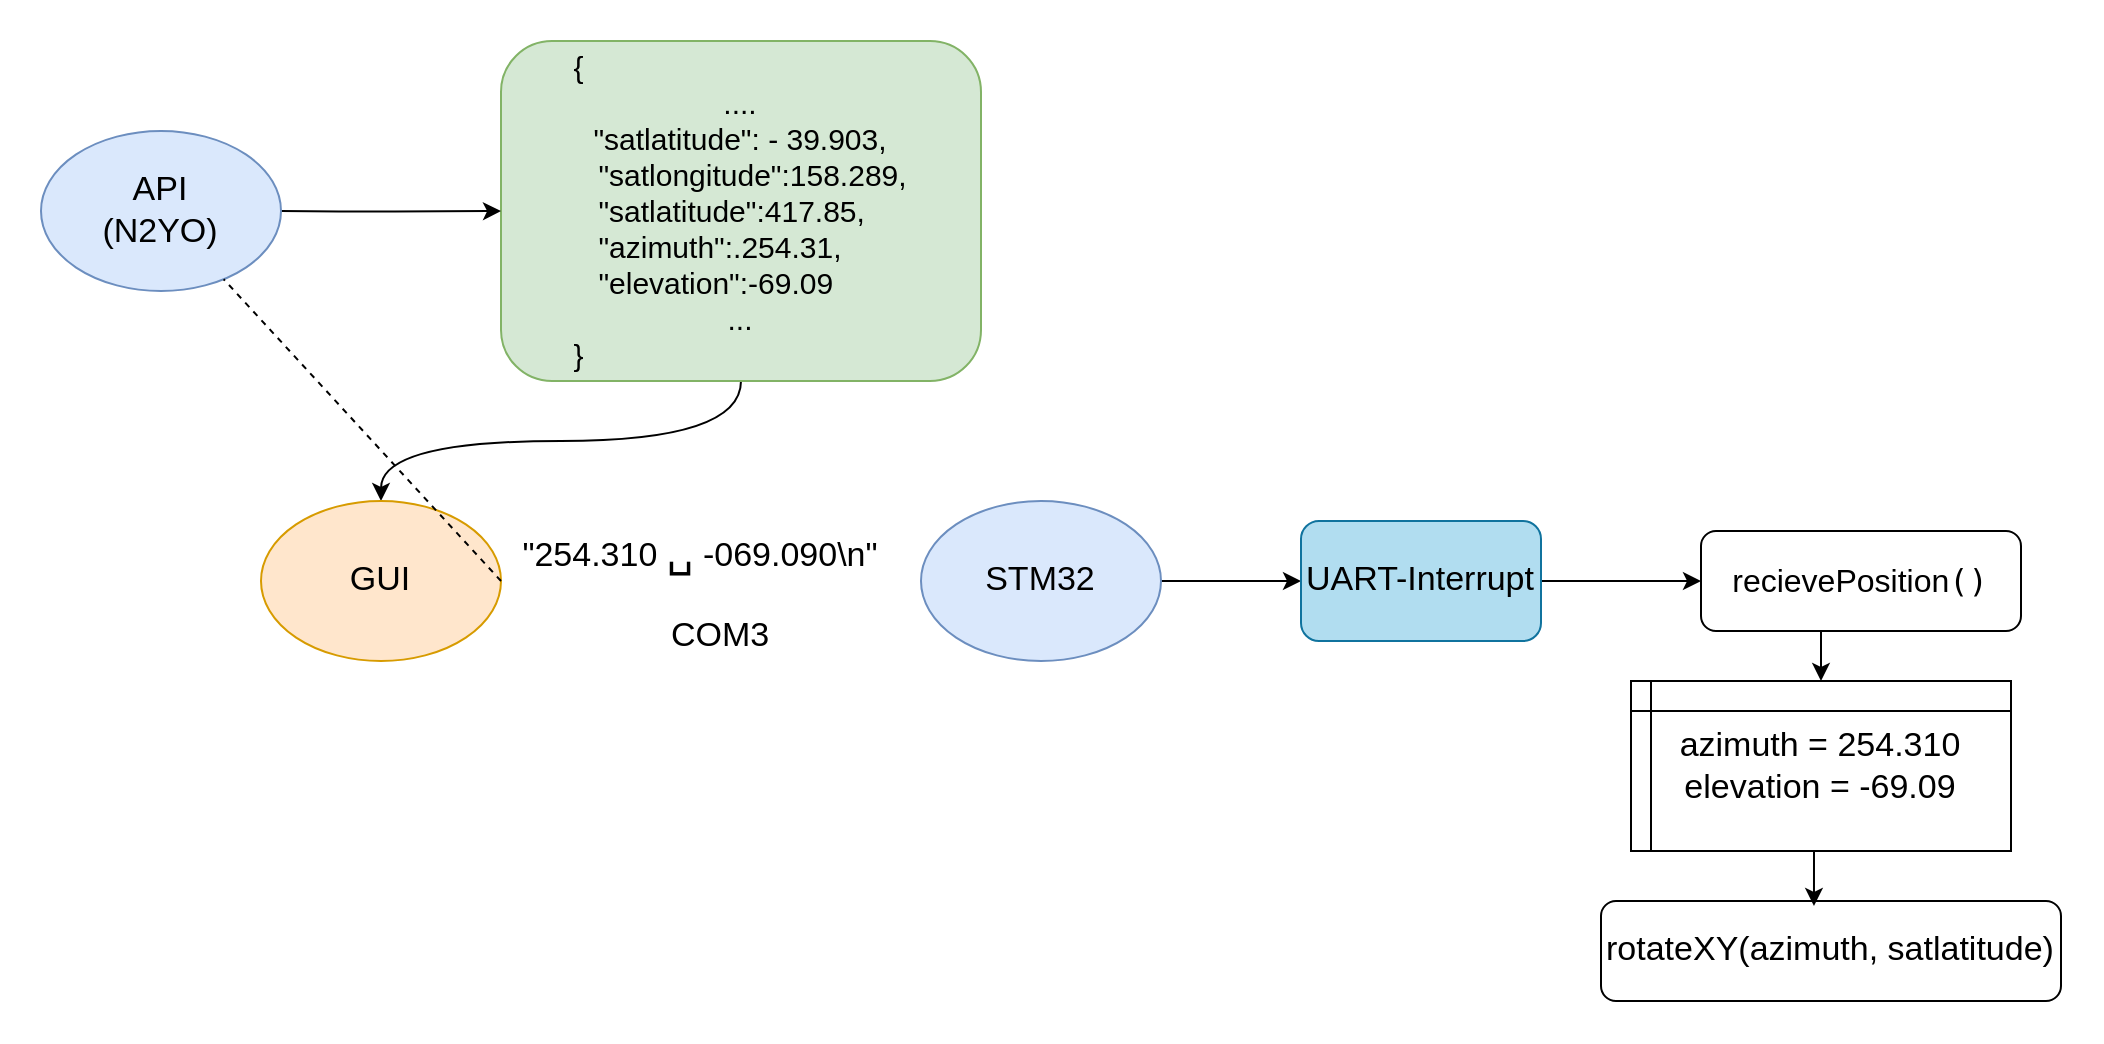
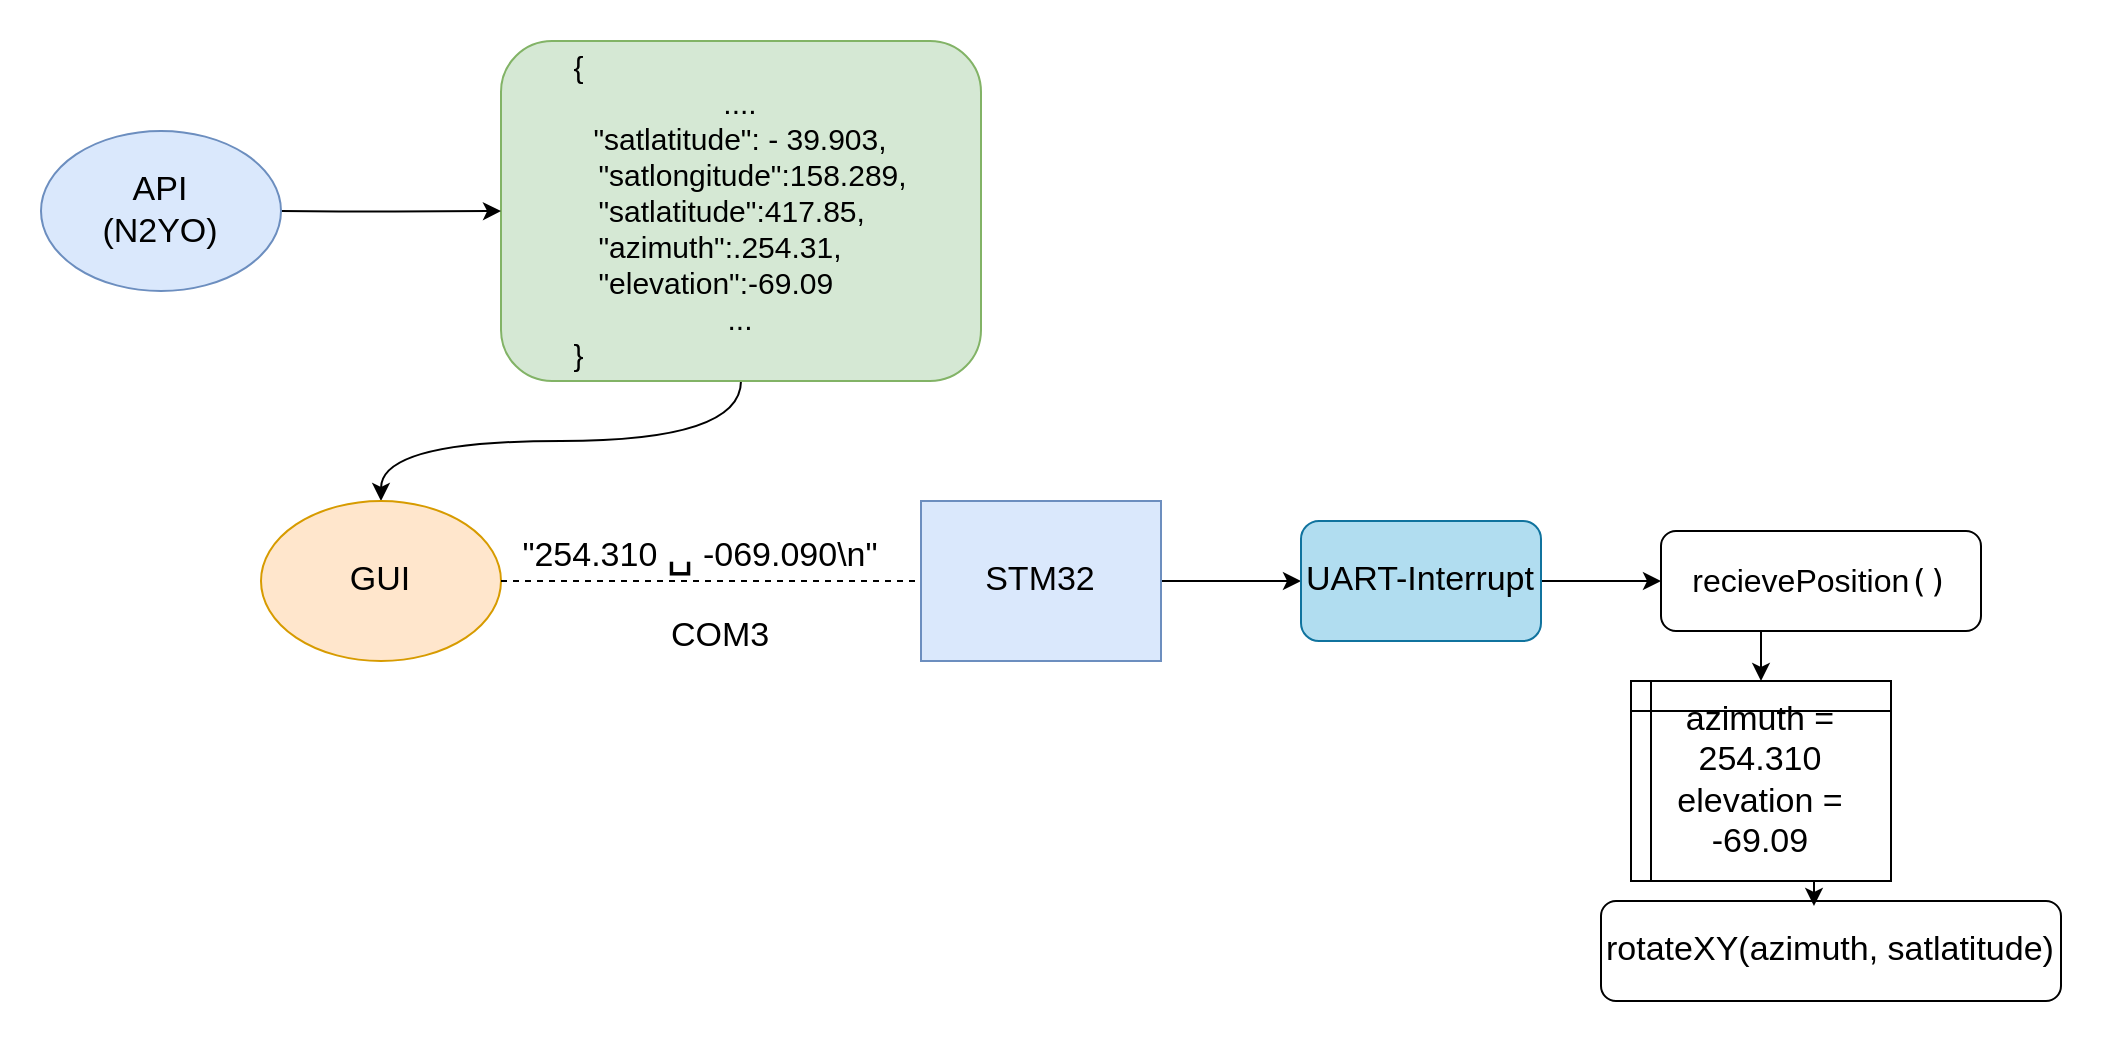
edge "API (N2YO)" -- "GUI": now "STM32" -- "GUI"
node "STM32": shape ellipse -> rectangle
node "recievePosition()": moved (1861, 581) -> (1821, 581)
node "azimuth = 254.310 elevation = -69.09": size 380x170 -> 260x200
